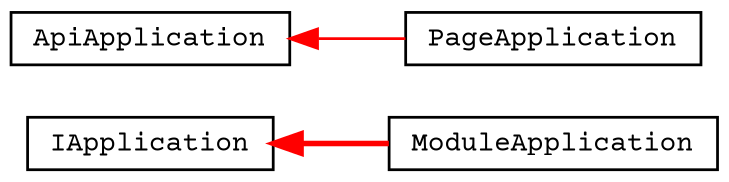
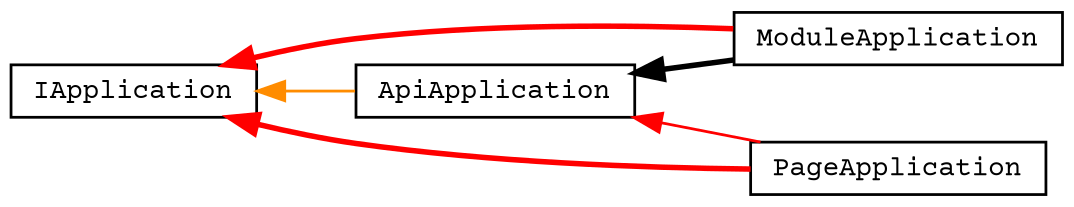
edge "ModuleApplication" -> "ApiApplication": added
edge "ApiApplication" -> "IApplication": added
edge "PageApplication" -> "IApplication": added
